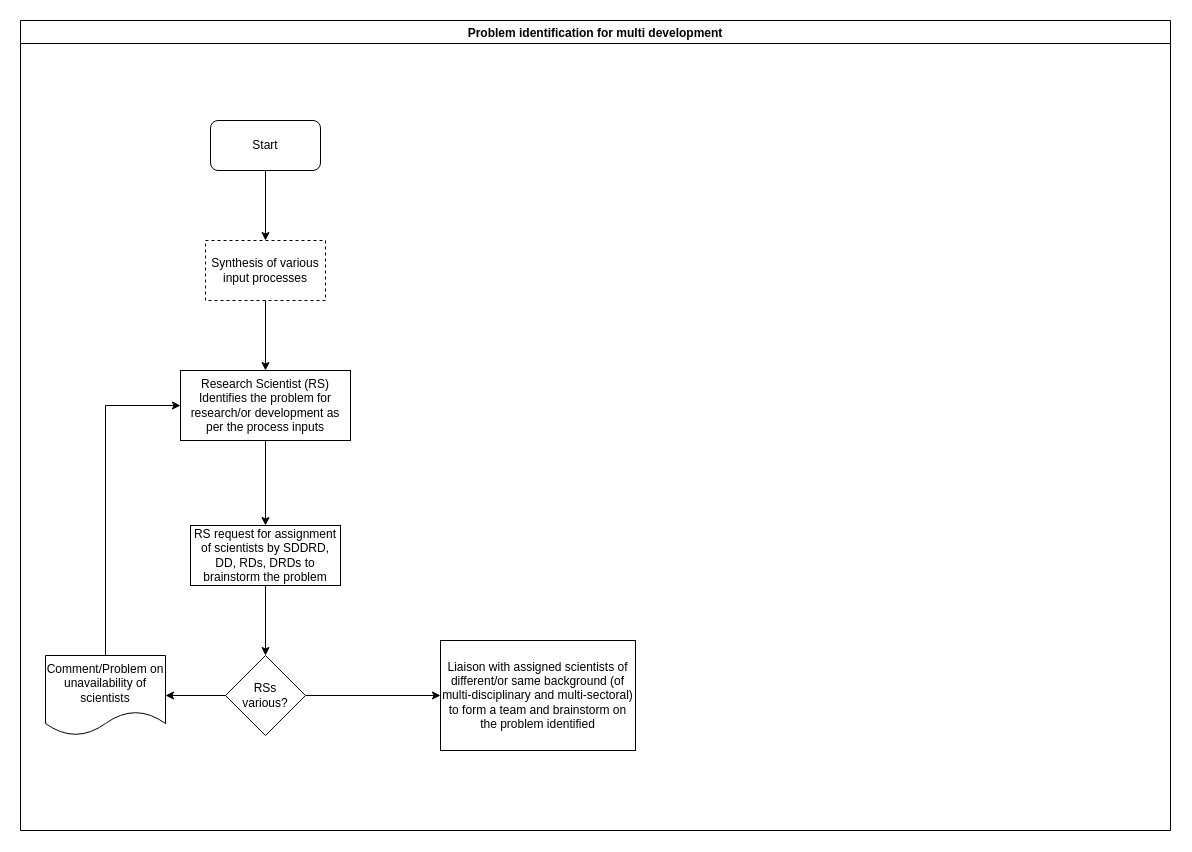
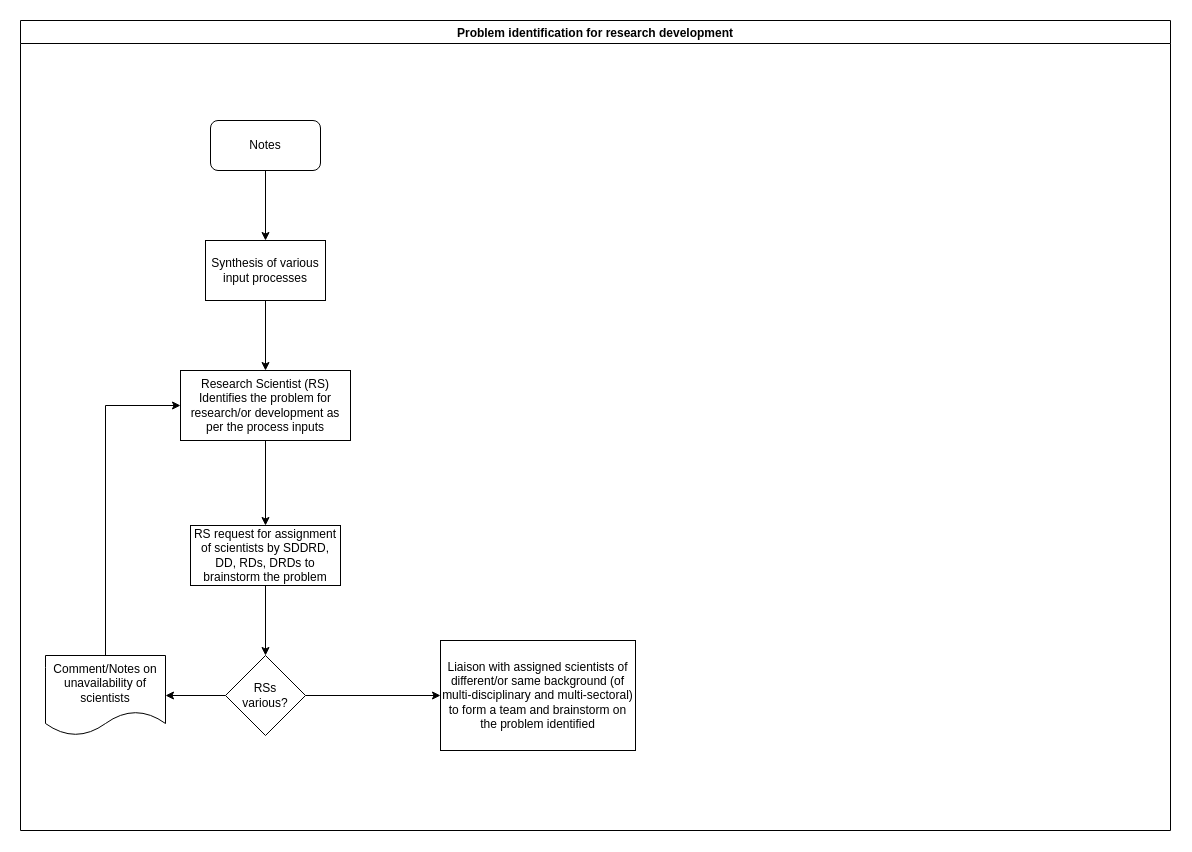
node "Problem identification for multi development": label "Problem identification for multi development" -> "Problem identification for research development"
node "Start": label "Start" -> "Notes"
node "Synthesis of various input processes": style dashed -> solid
node "Comment/Problem on unavailability of scientists": label "Comment/Problem on unavailability of scientists" -> "Comment/Notes on unavailability of scientists"
